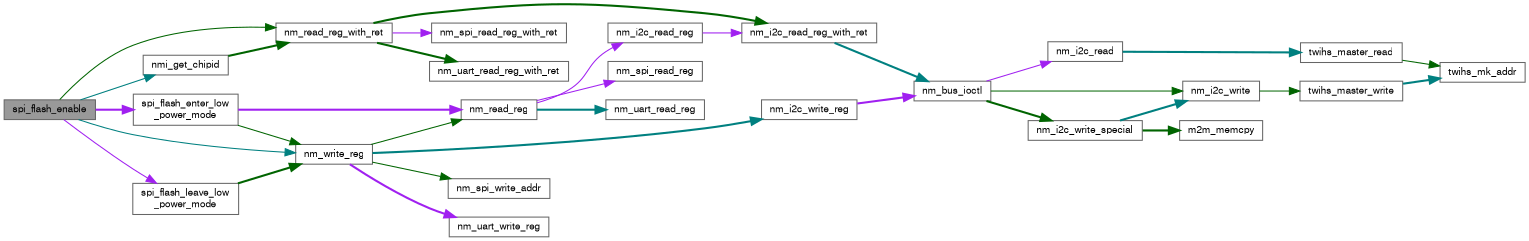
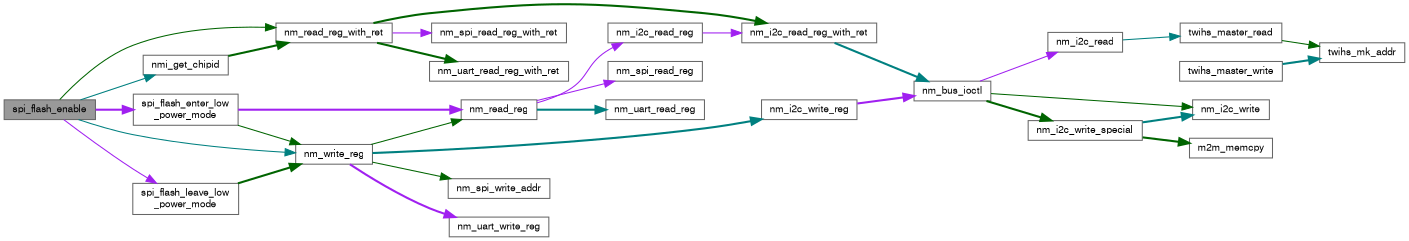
edge "nm_i2c_read" -> "twihs_master_read": style bold -> solid
edge "nm_i2c_write" -> "twihs_master_write": removed
